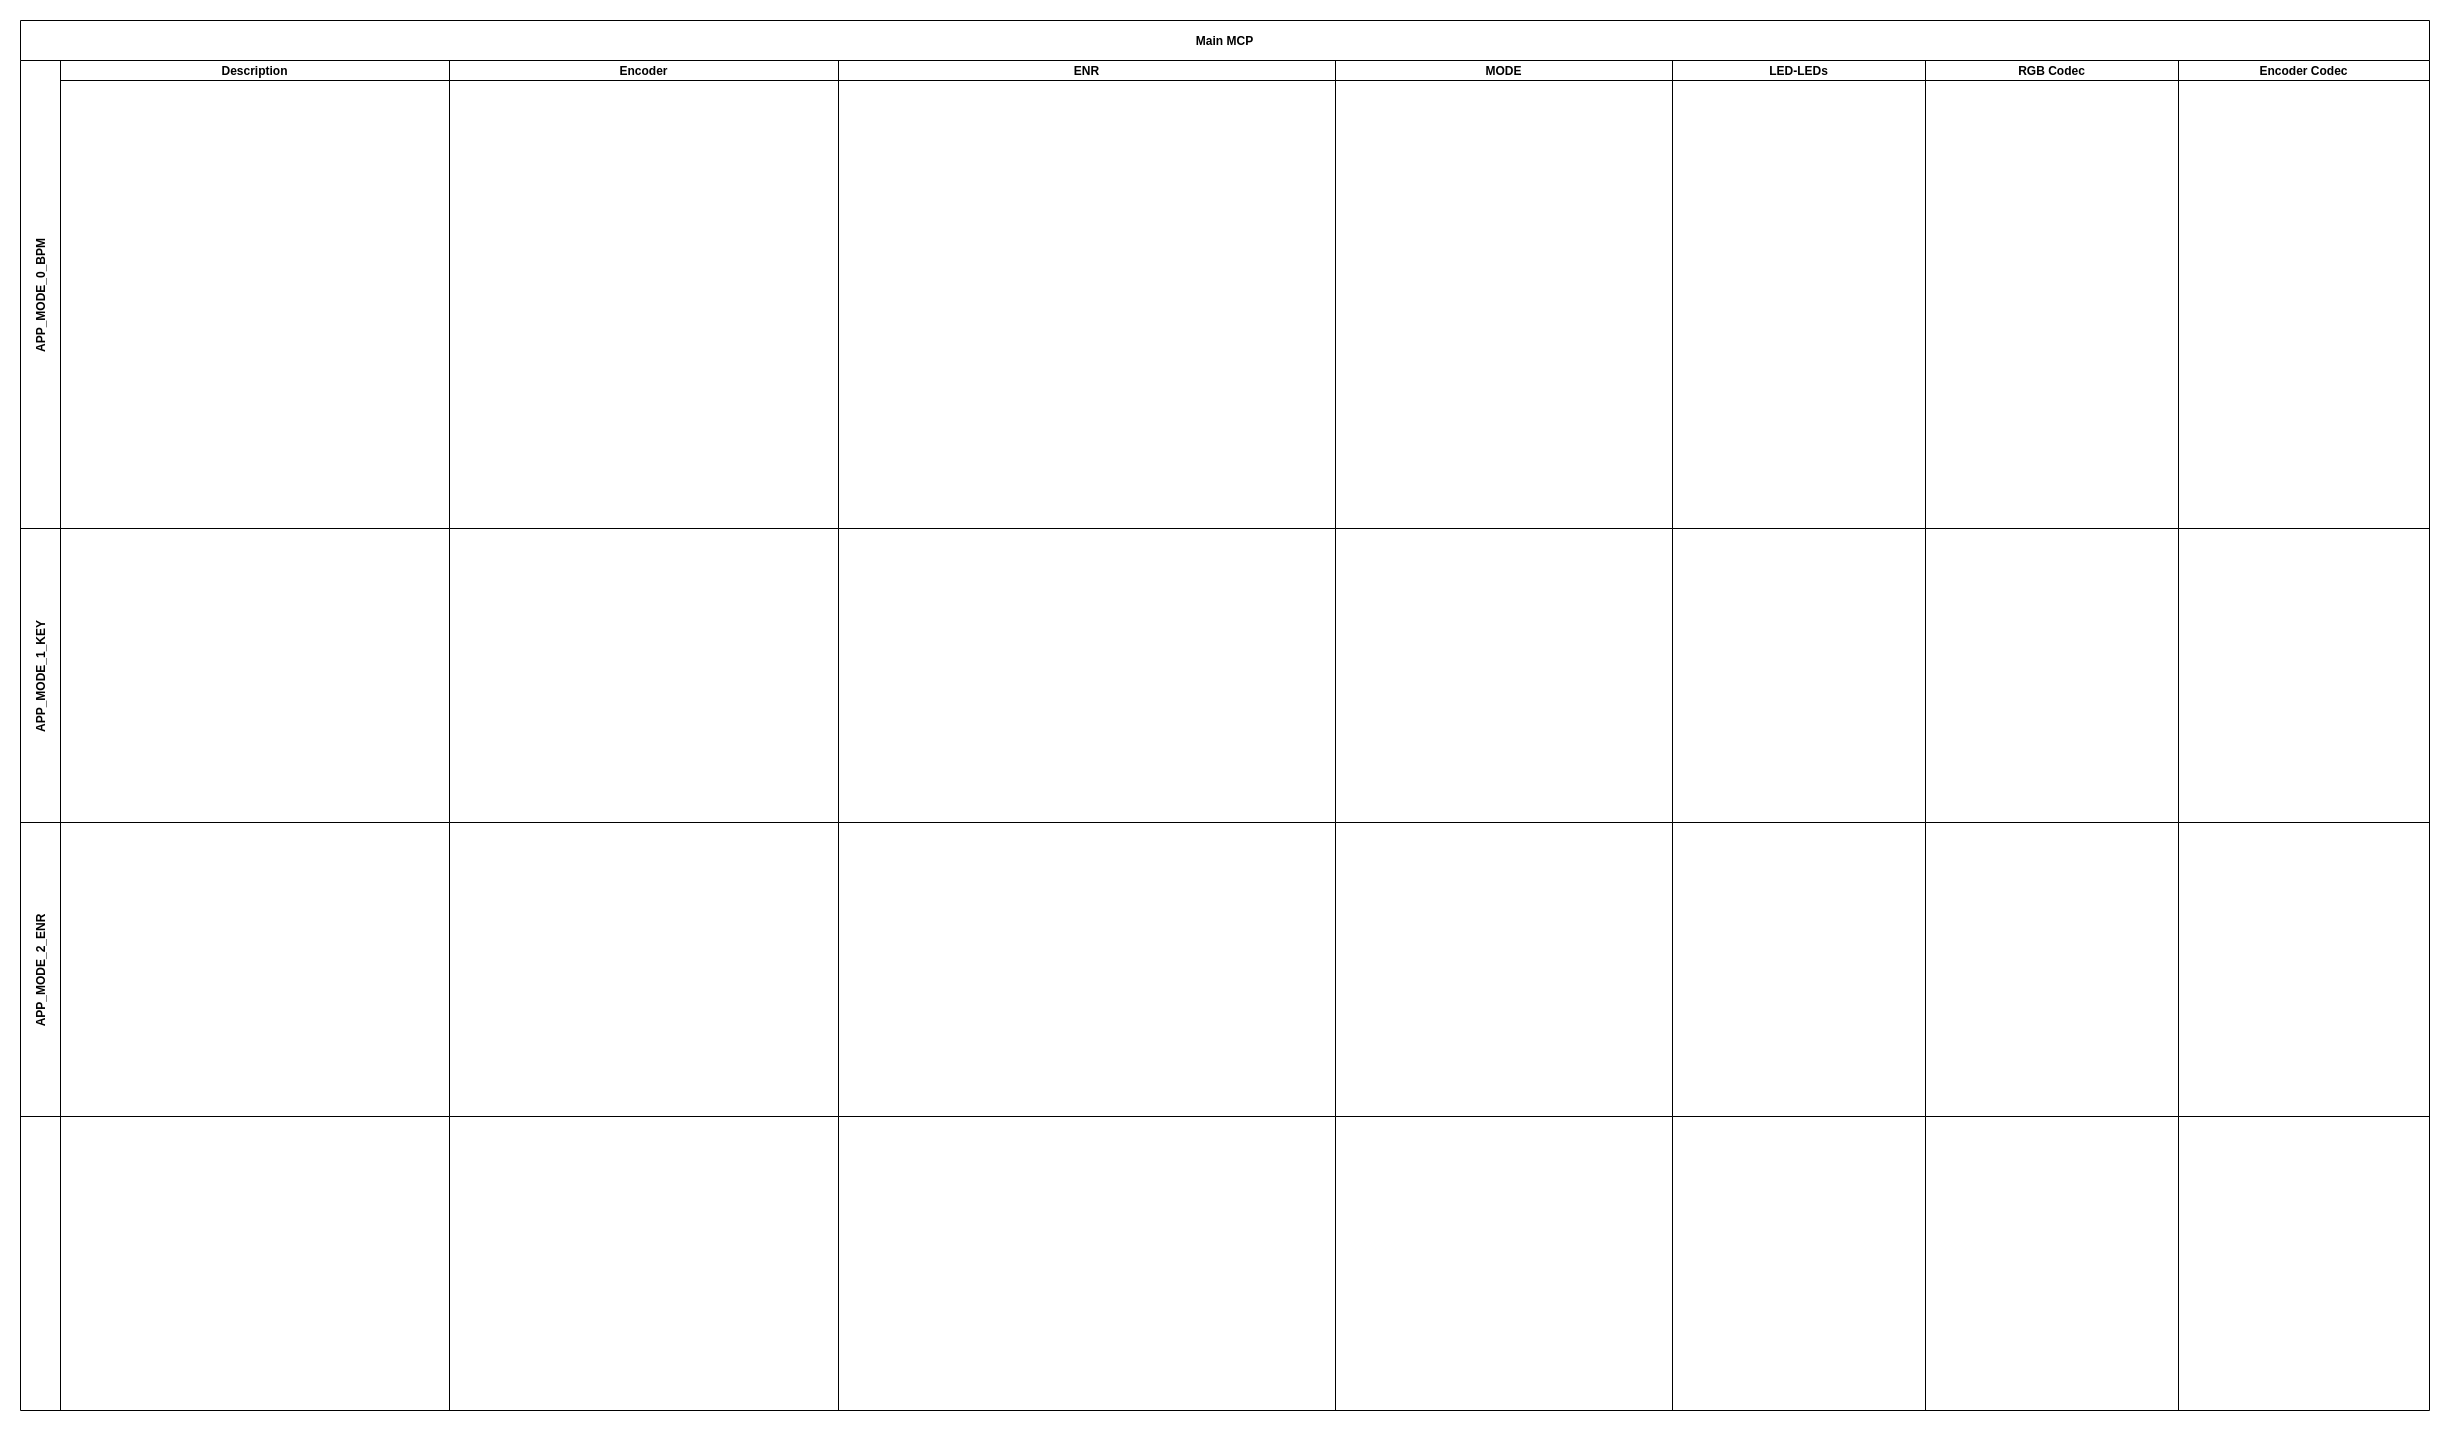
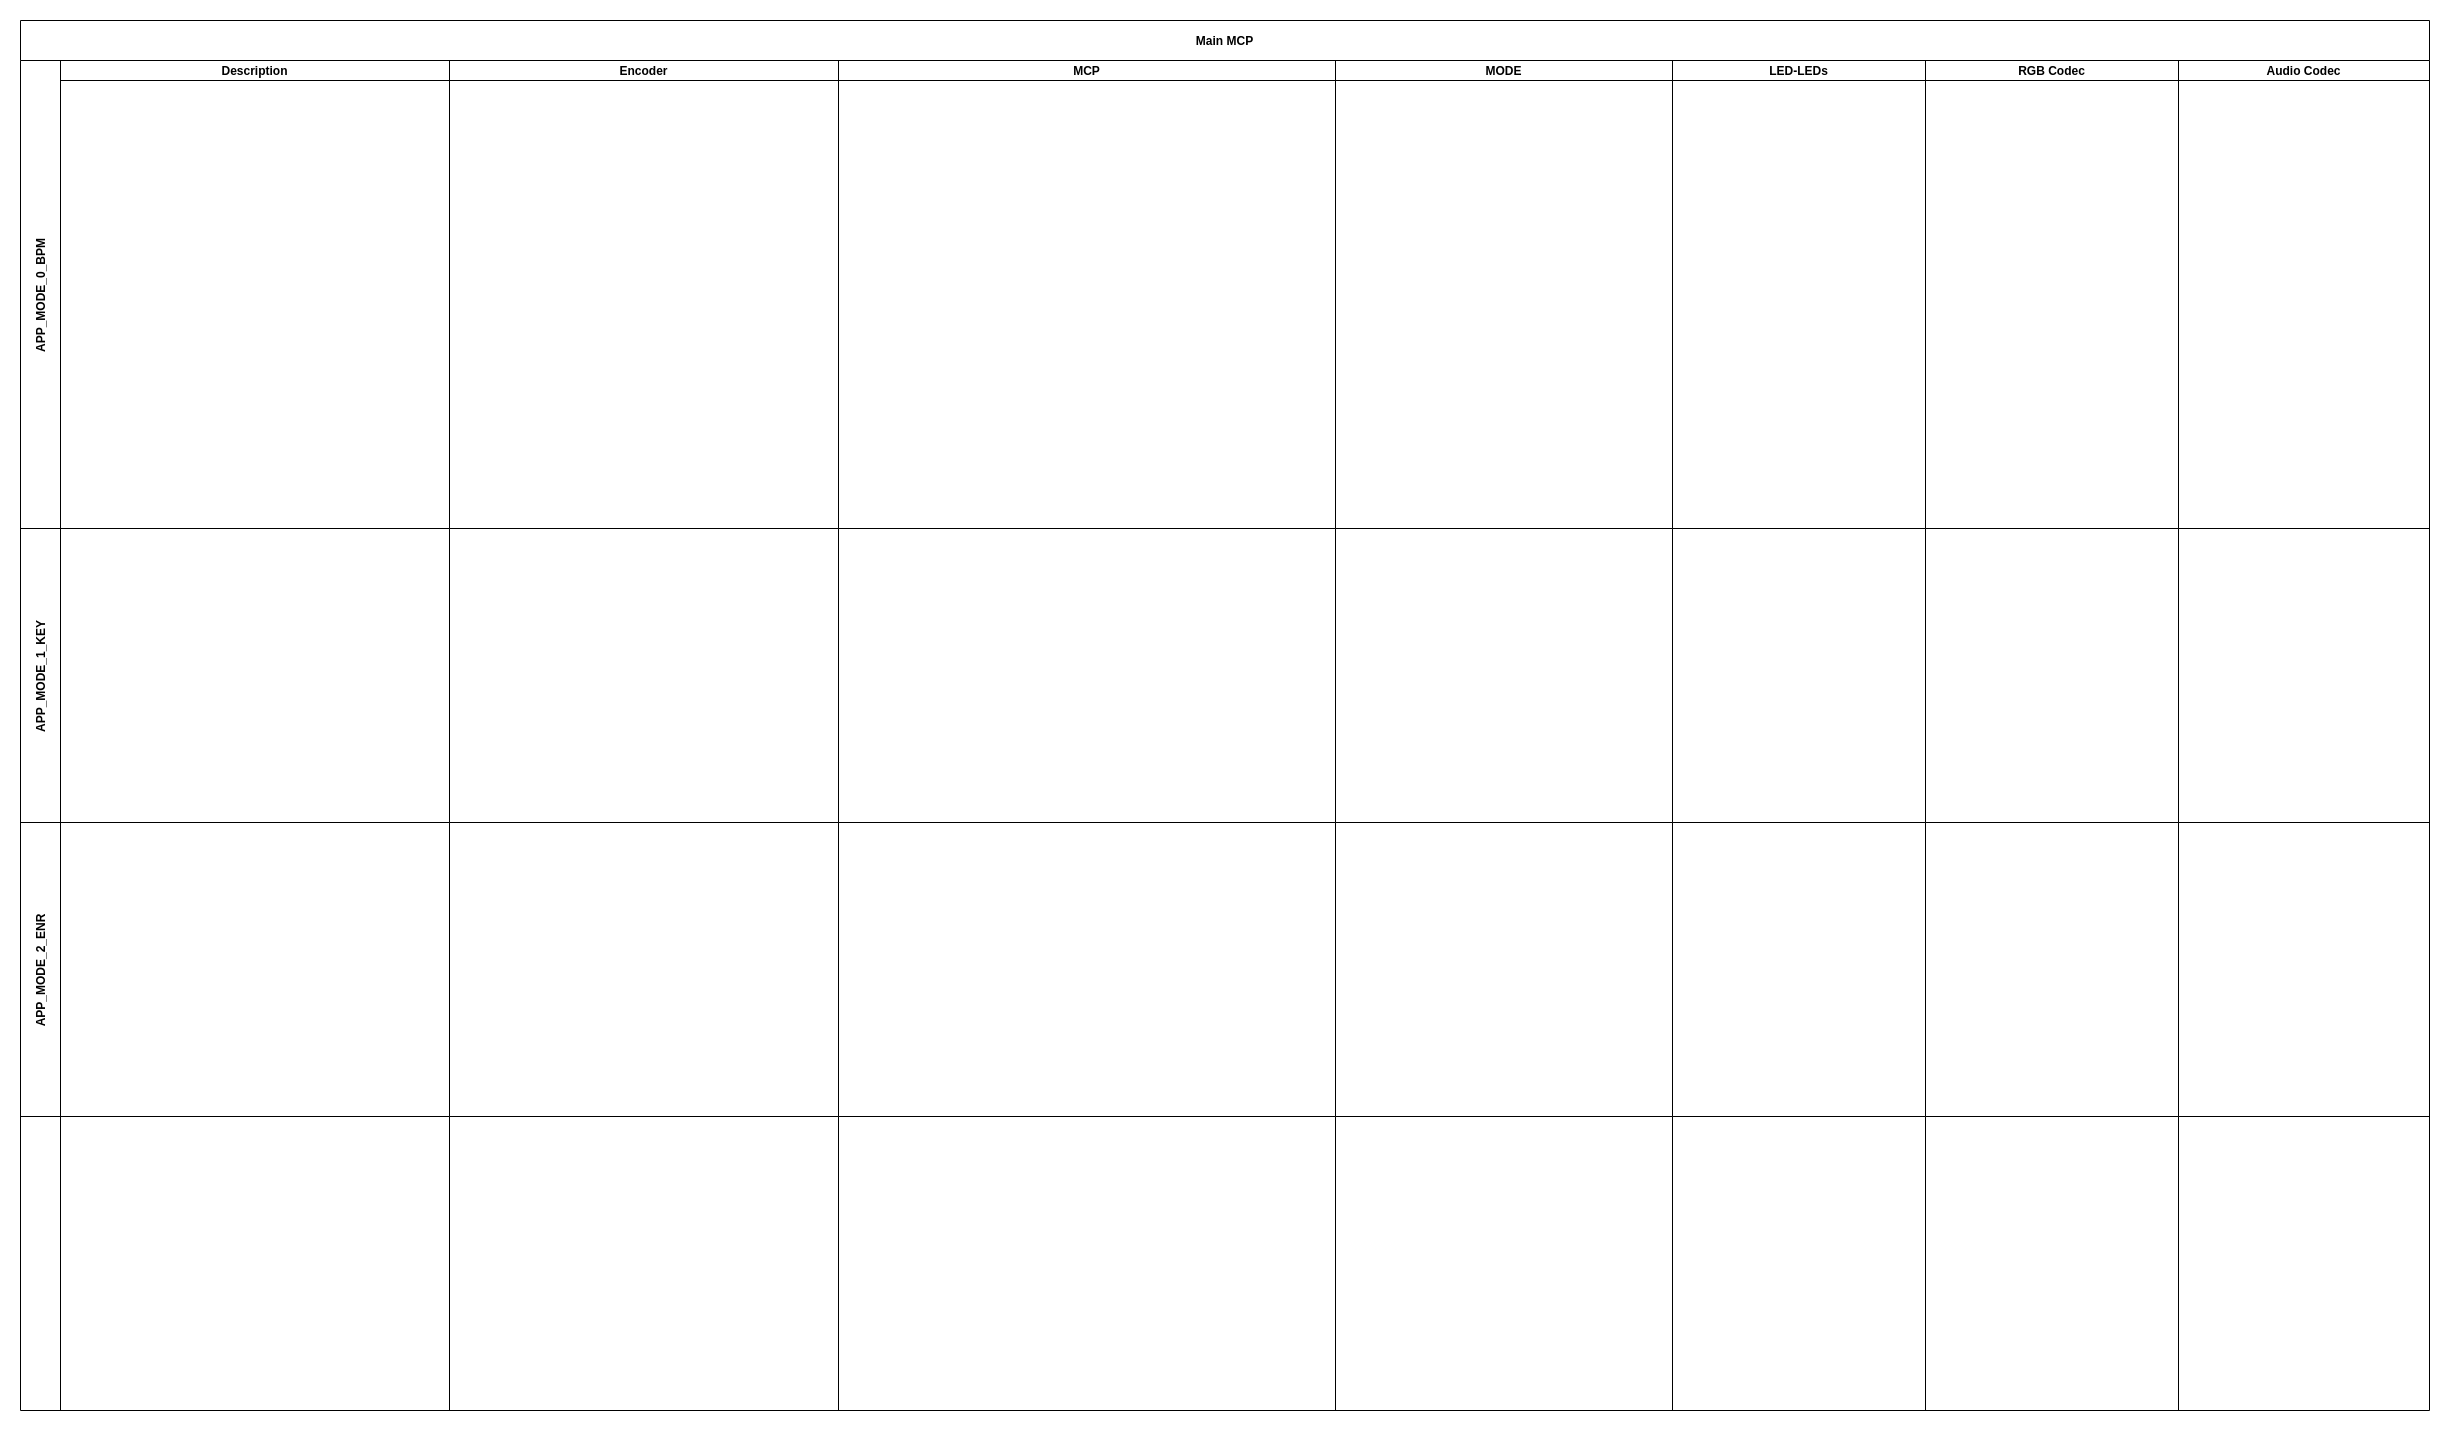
node "ENR": label "ENR" -> "MCP"
node "Encoder Codec": label "Encoder Codec" -> "Audio Codec"
